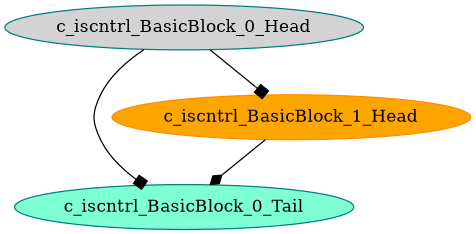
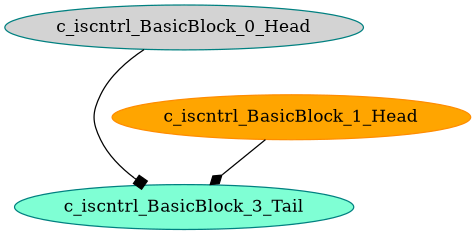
edge "c_iscntrl_BasicBlock_0_Head" -> "c_iscntrl_BasicBlock_1_Head": removed
node "c_iscntrl_BasicBlock_0_Tail": label "c_iscntrl_BasicBlock_0_Tail" -> "c_iscntrl_BasicBlock_3_Tail"
